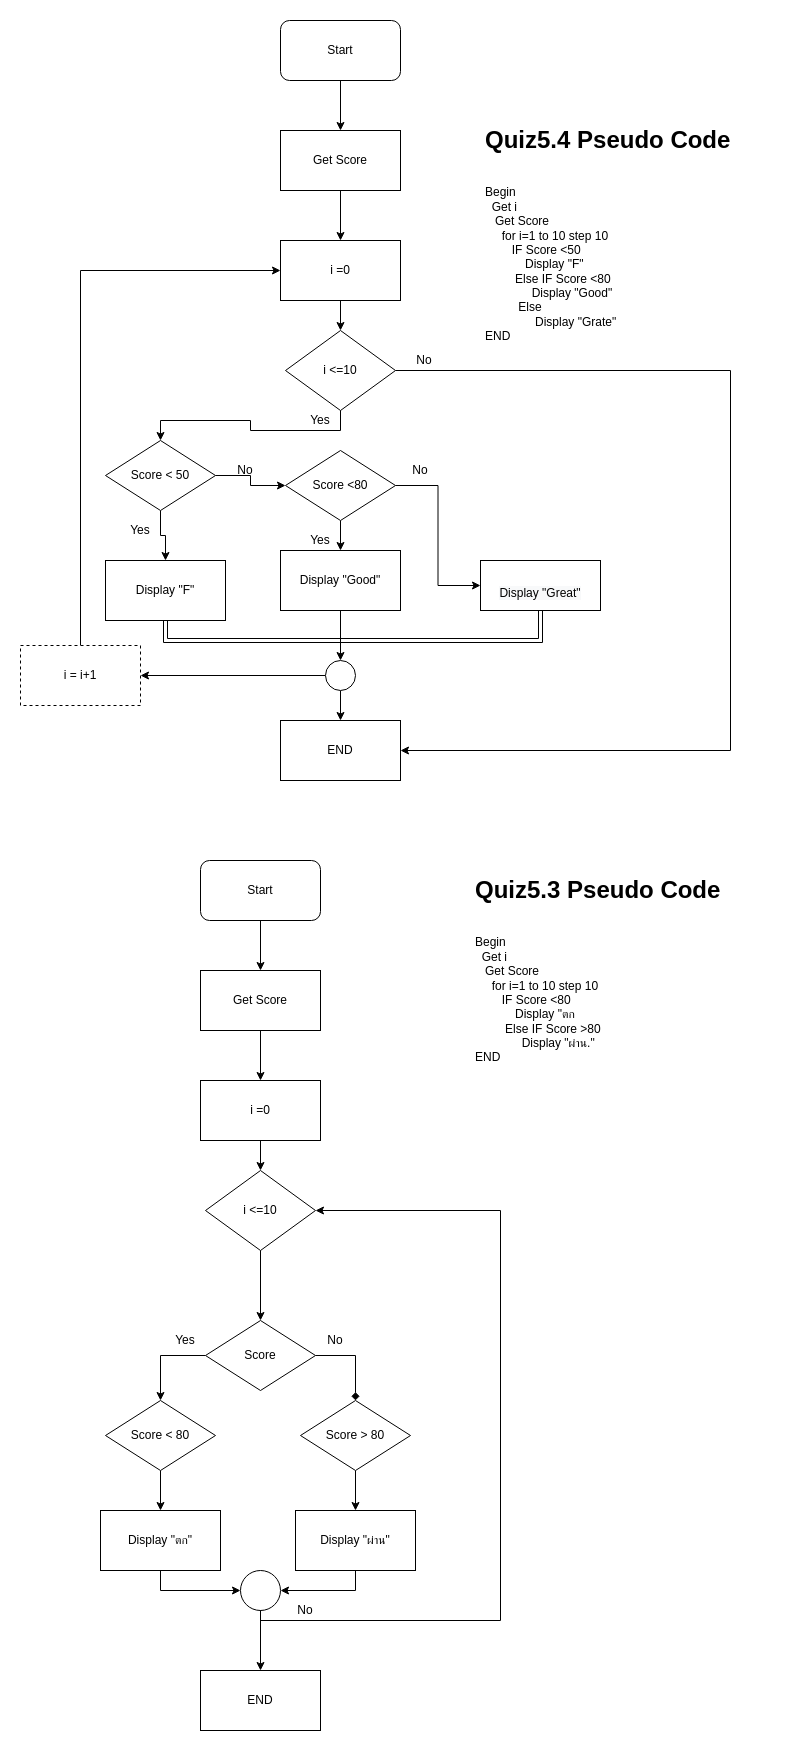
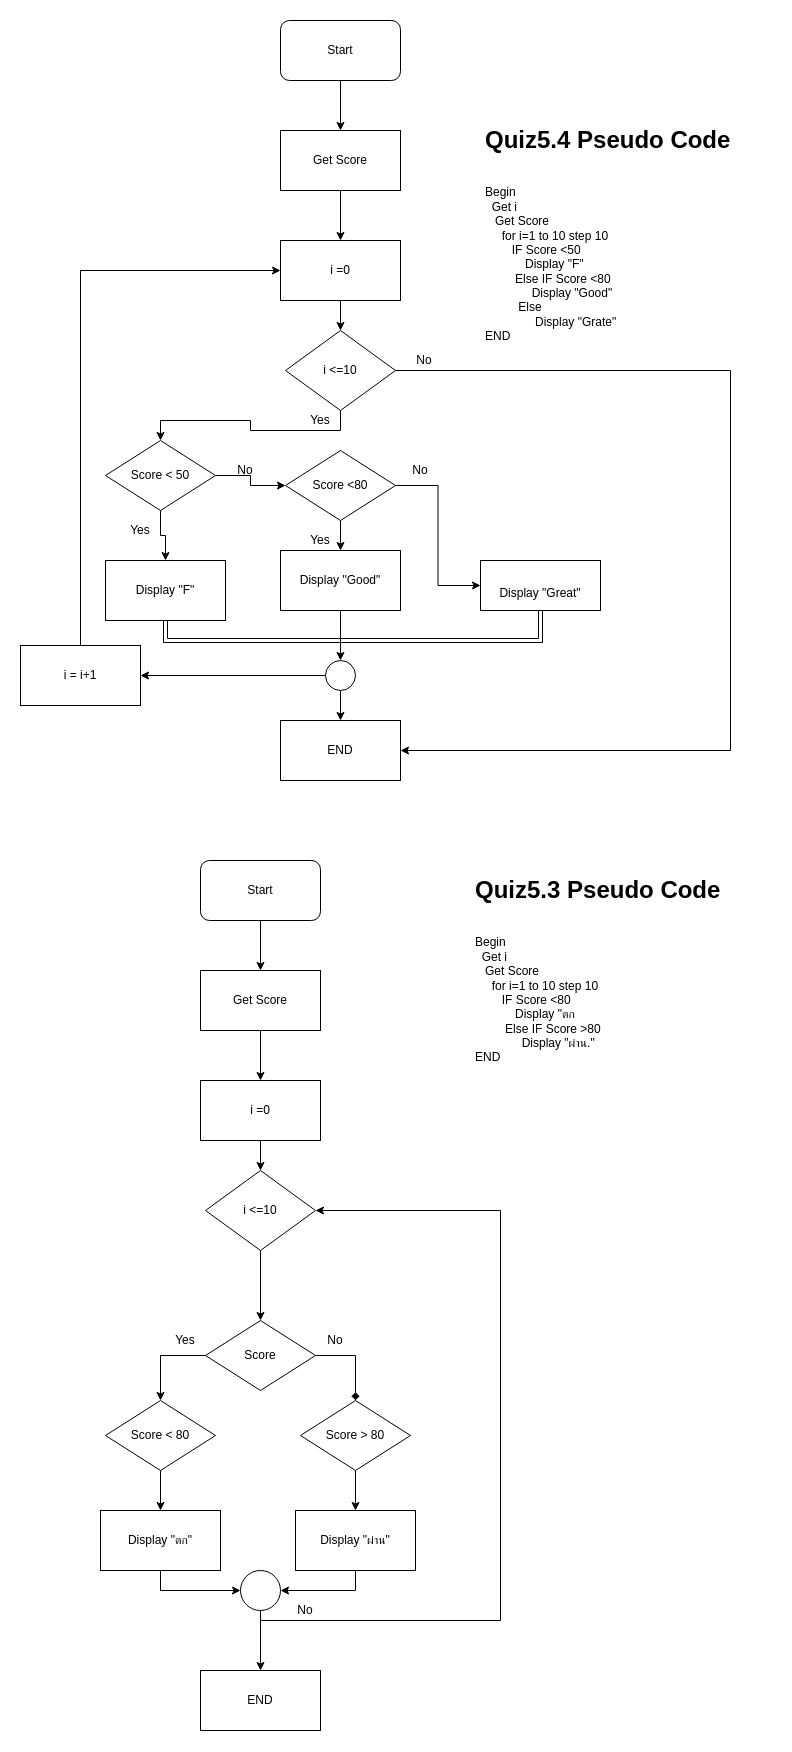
node "i = i+1": style dashed -> solid
